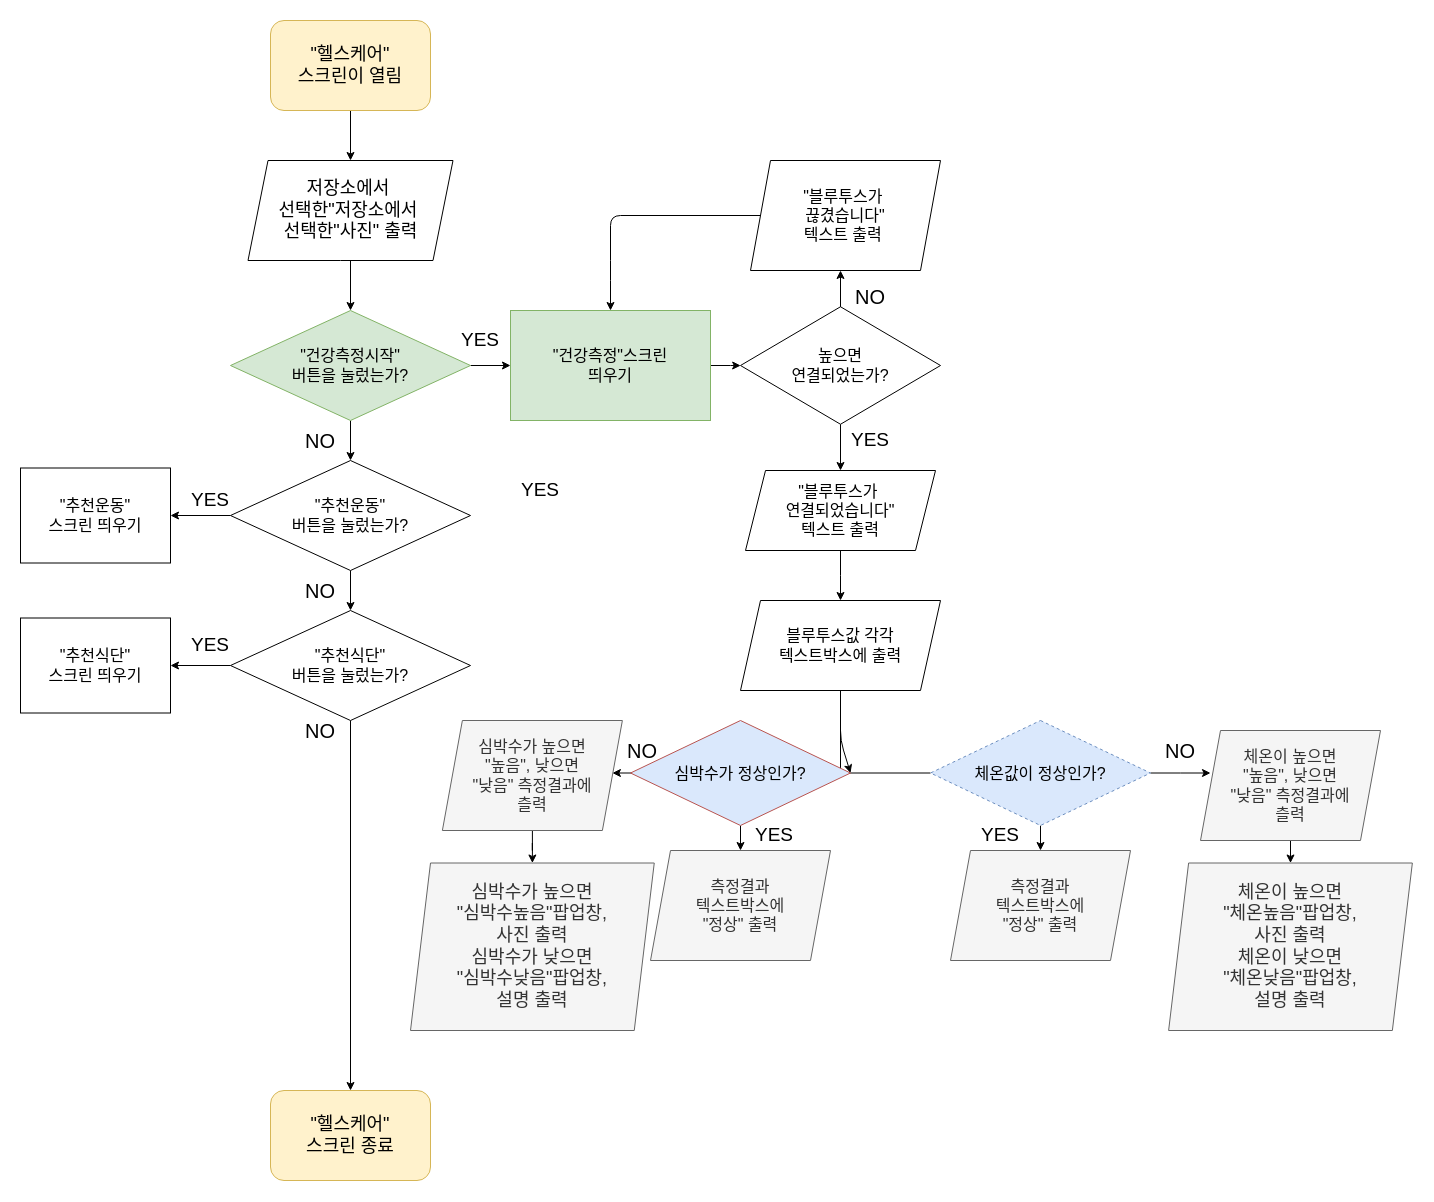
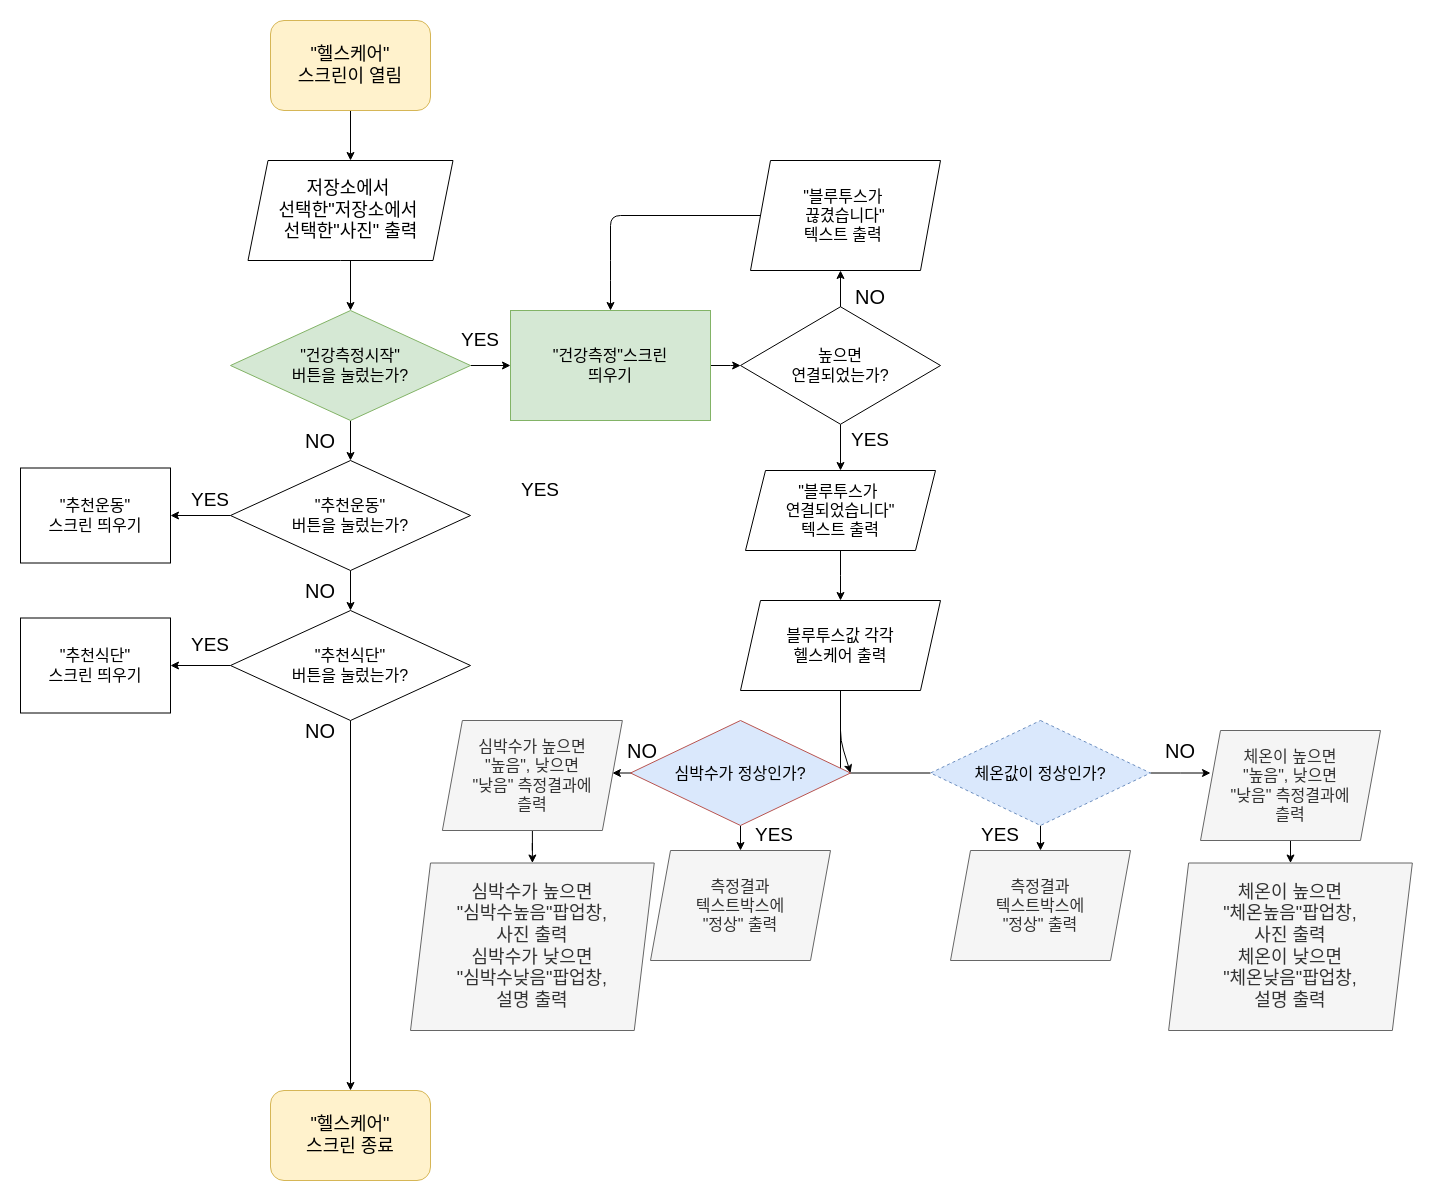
node "블루투스값 각각 텍스트박스에 출력": label "블루투스값 각각 텍스트박스에 출력" -> "블루투스값 각각 헬스케어 출력"
